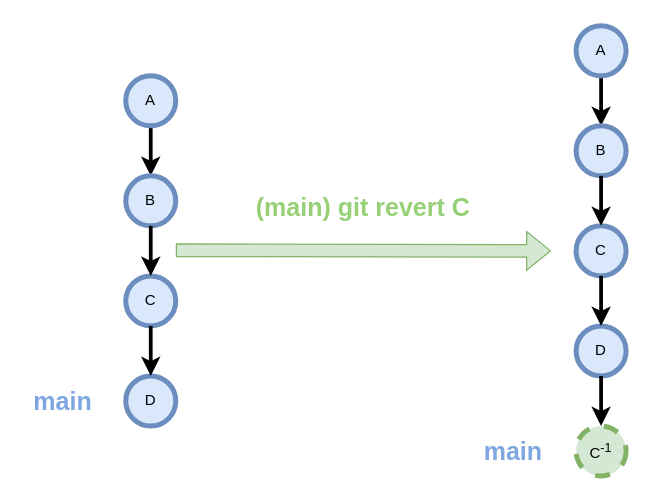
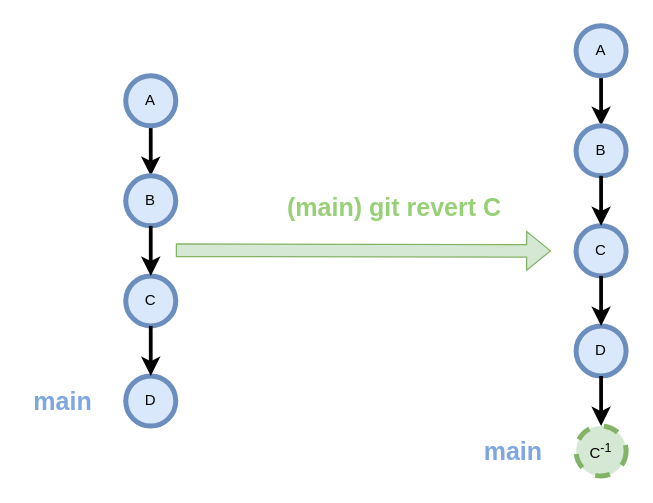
node "(main) git revert C": moved (363, 207) -> (394, 207)
